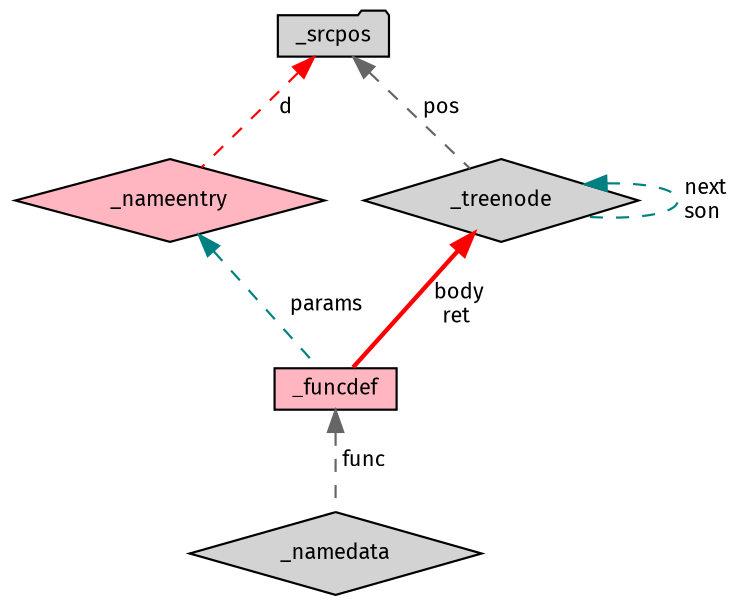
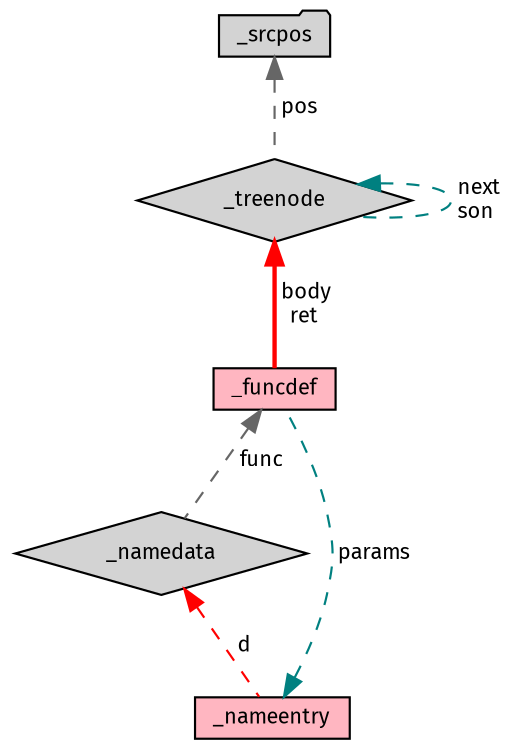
edge "_nameentry" -> "_srcpos": now "_nameentry" -> "_namedata"
node "_nameentry": shape diamond -> box
